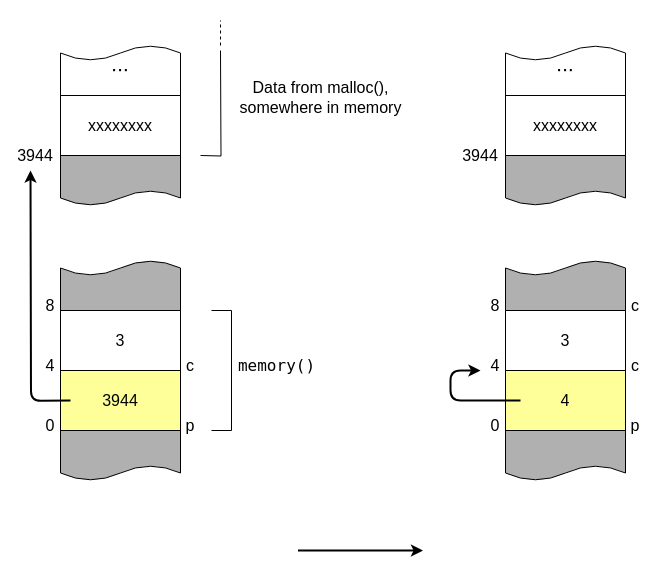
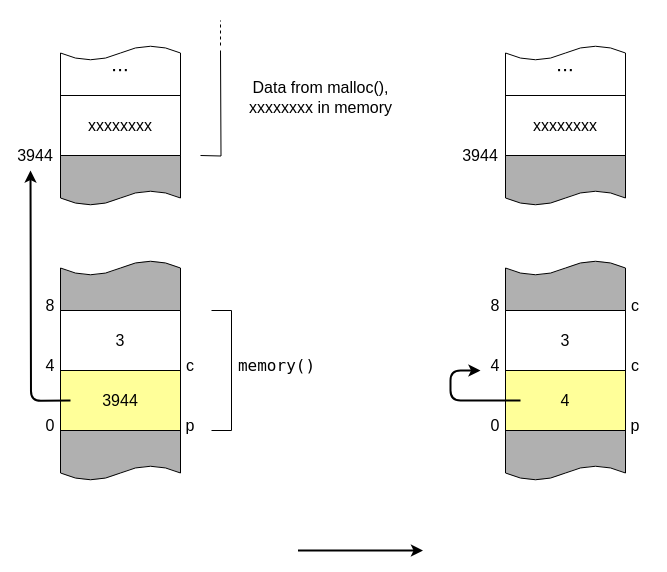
node "Data from malloc(), somewhere in memory": label "Data from malloc(), somewhere in memory" -> "Data from malloc(), xxxxxxxx in memory"
